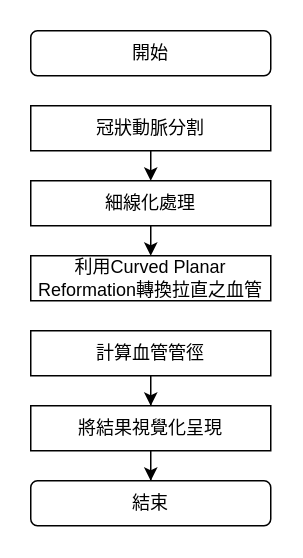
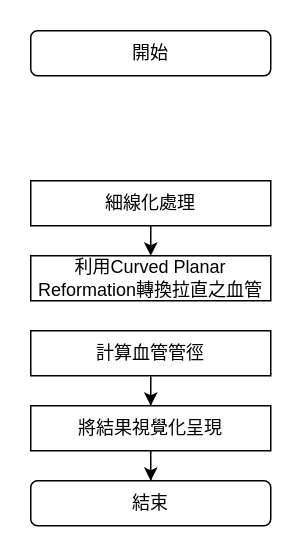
node "冠狀動脈分割": removed
edge "冠狀動脈分割" -> "細線化處理": removed
